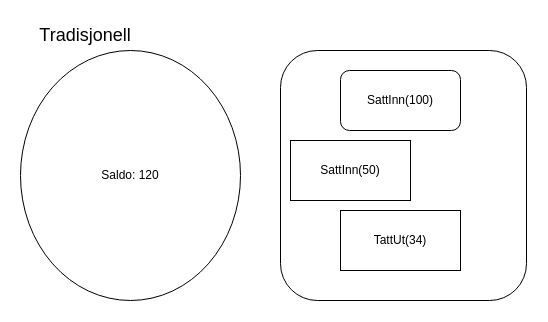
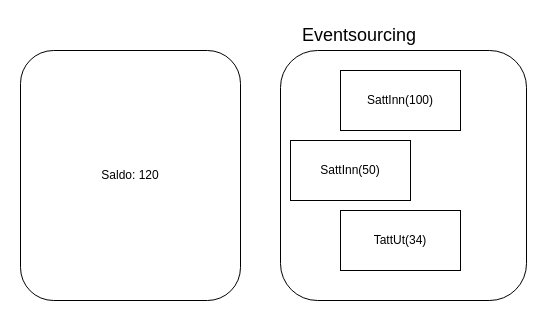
node "Tradisjonell": removed
node "Eventsourcing": added
node "SattInn(100)": shape rounded rectangle -> rectangle
node "Saldo: 120": shape ellipse -> rounded rectangle
